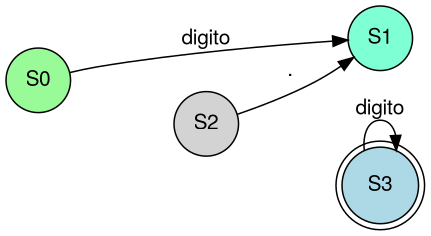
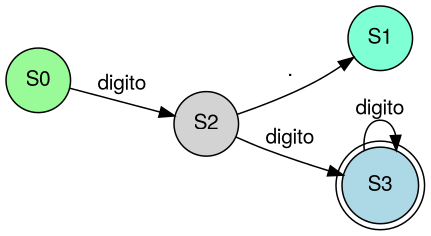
edge "S0" -> "S1": now "S0" -> "S2"
edge "S2" -> "S3": added, label "digito"
